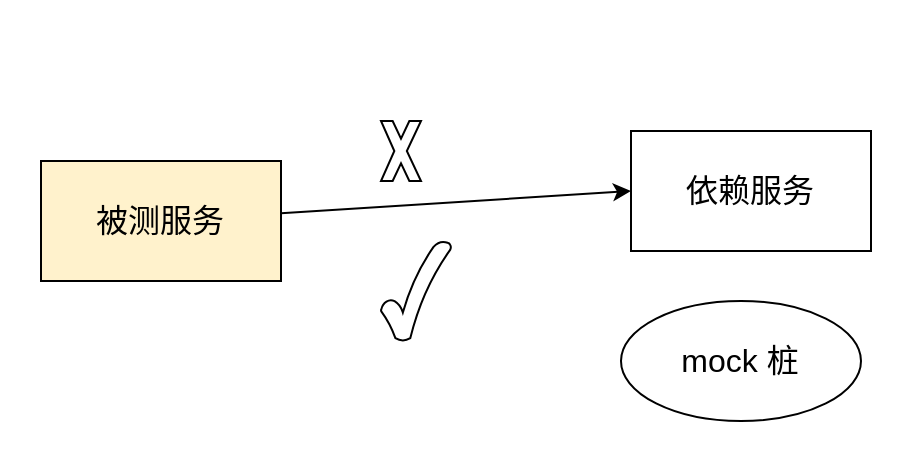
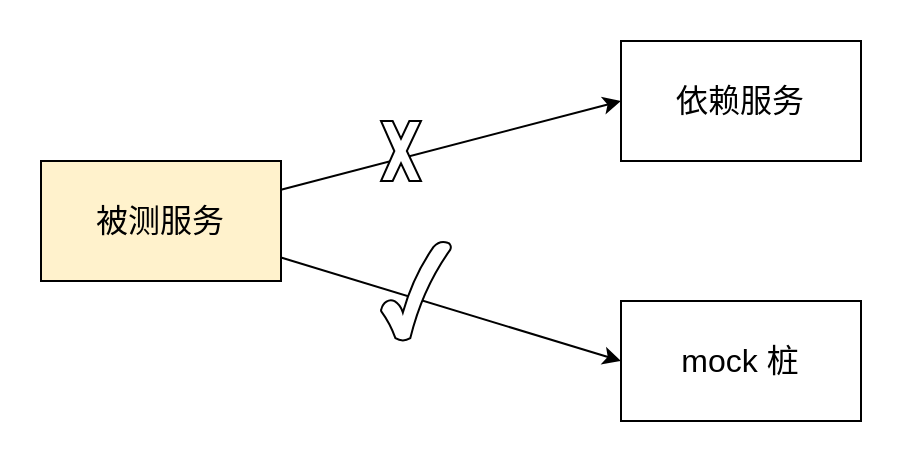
node "依赖服务": moved (751, 191) -> (741, 101)
edge "被测服务" -> "mock 桩": added
node "mock 桩": shape ellipse -> rectangle
